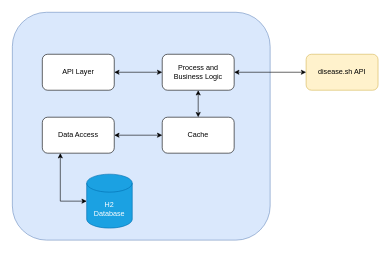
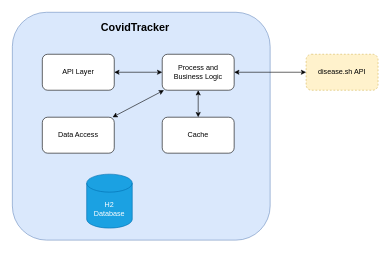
node "CovidTracker": added
node "disease.sh API": style solid -> dashed
edge "Data Access" -- "Cache": now "Data Access" -- "Process and Business Logic"
edge "Data Access" -- "H2 Database": removed
